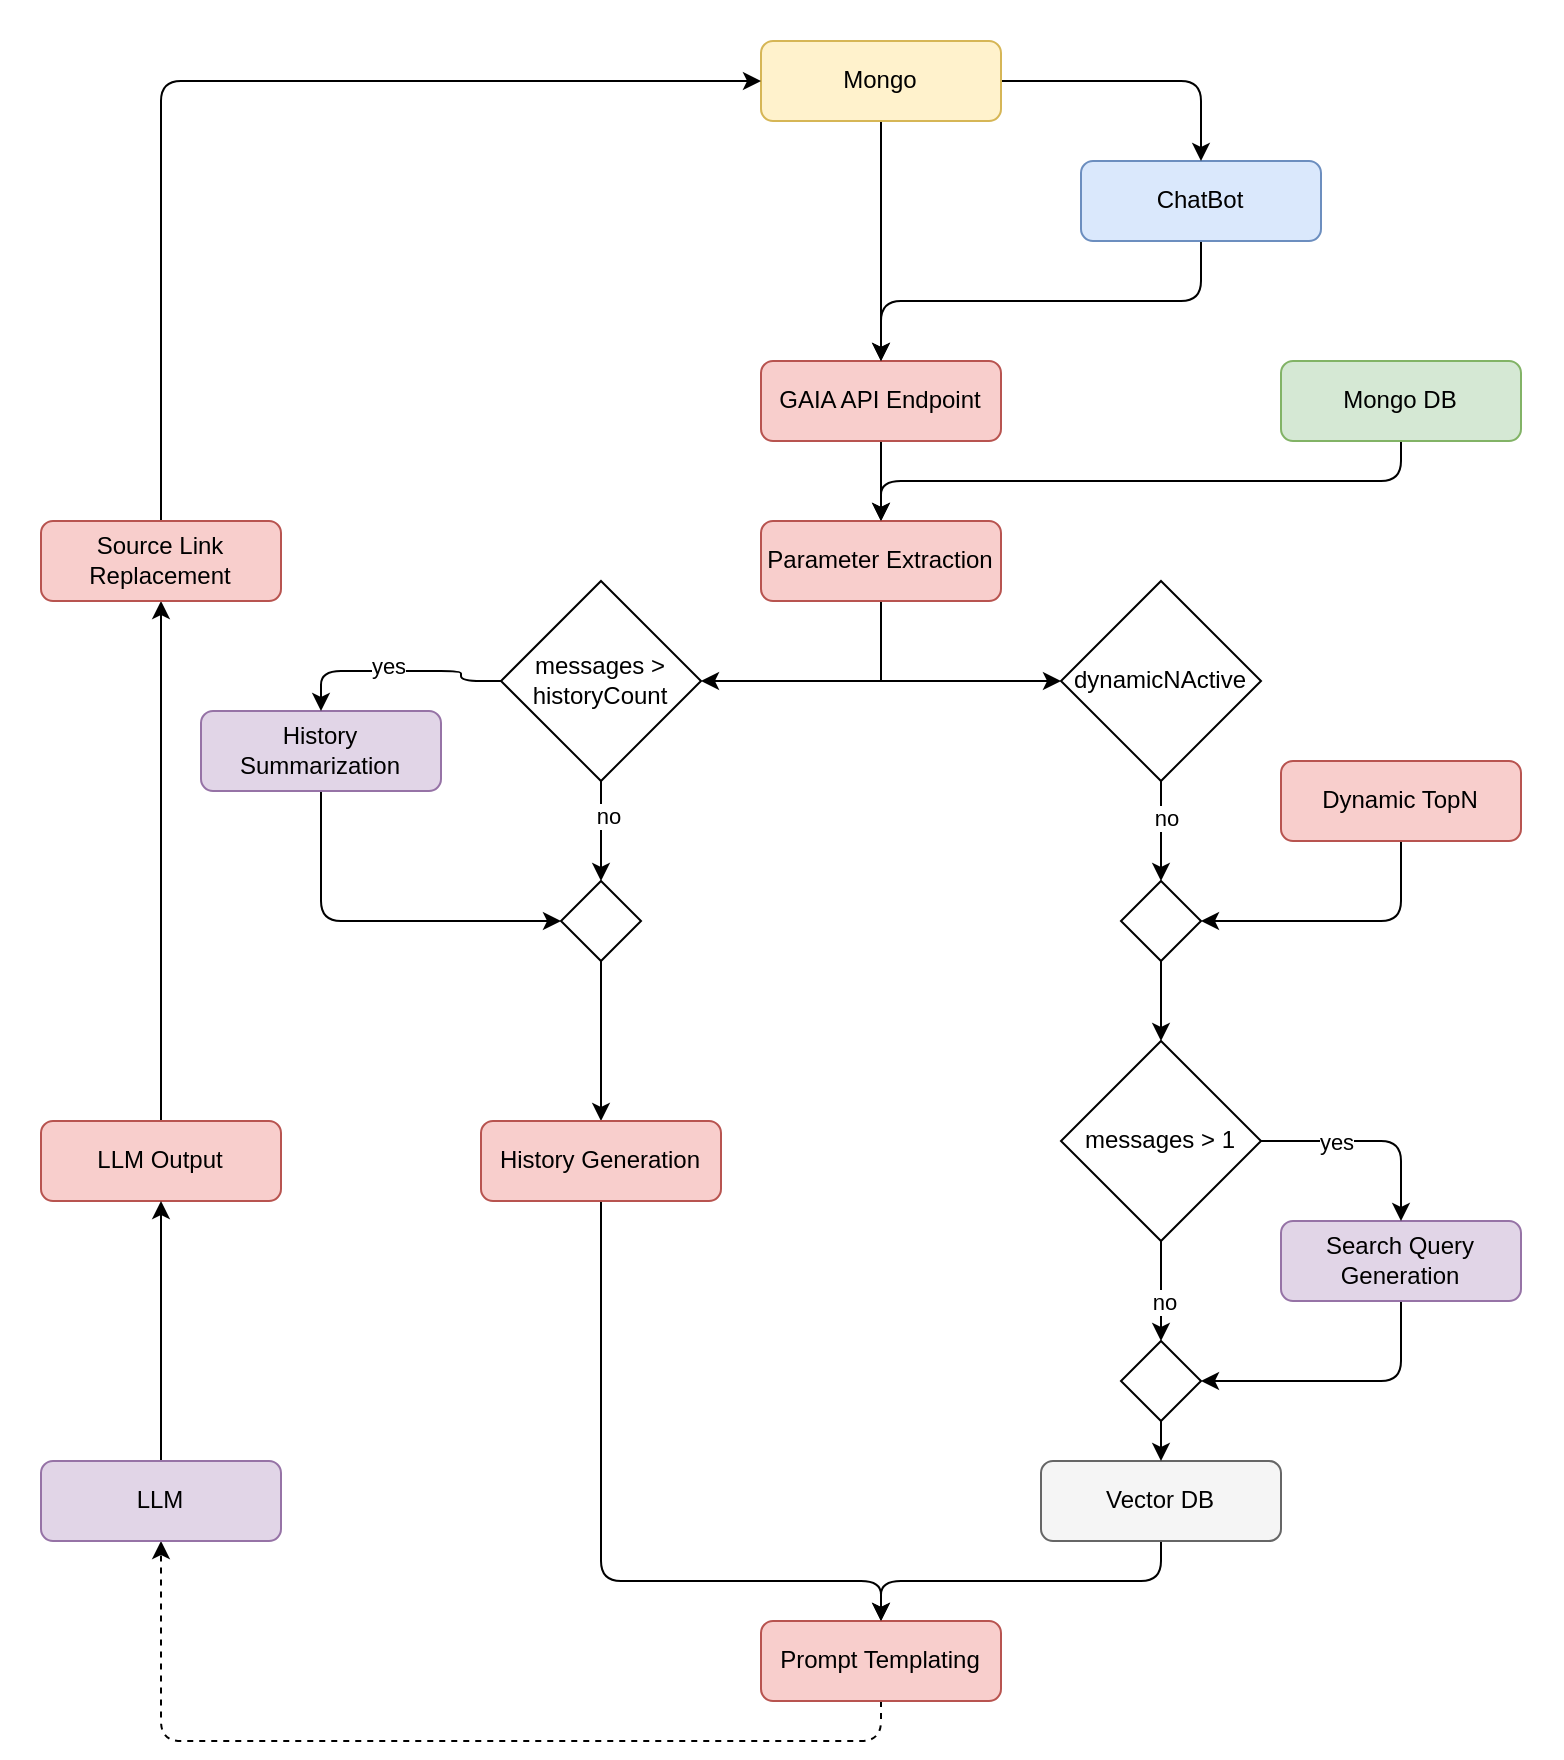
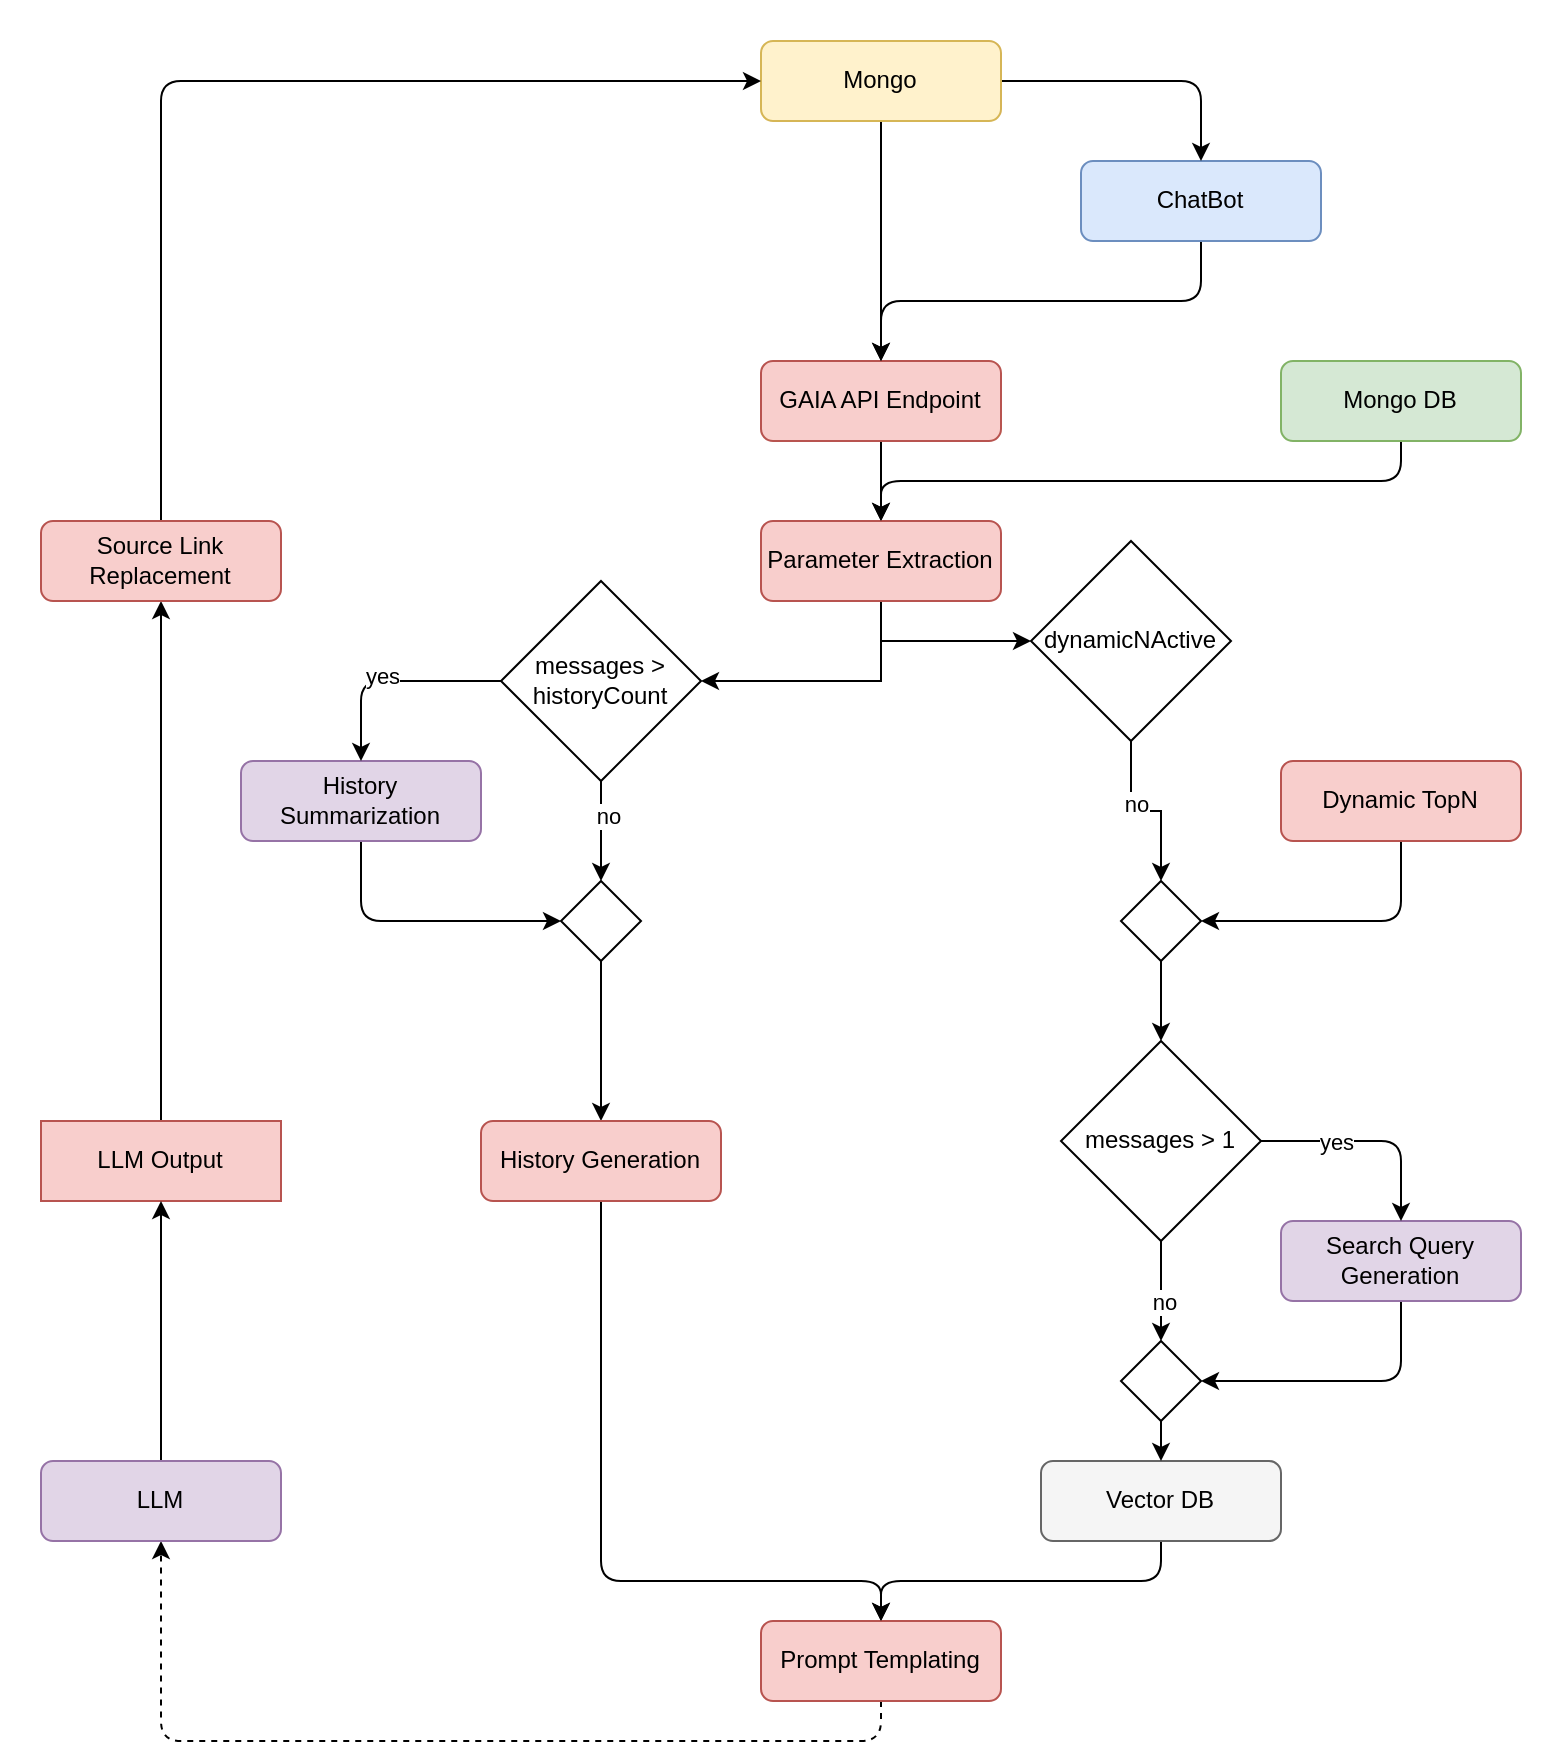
node "dynamicNActive": moved (1161, 681) -> (1131, 641)
node "History Summarization": moved (321, 751) -> (361, 801)
node "LLM Output": shape rounded rectangle -> rectangle
